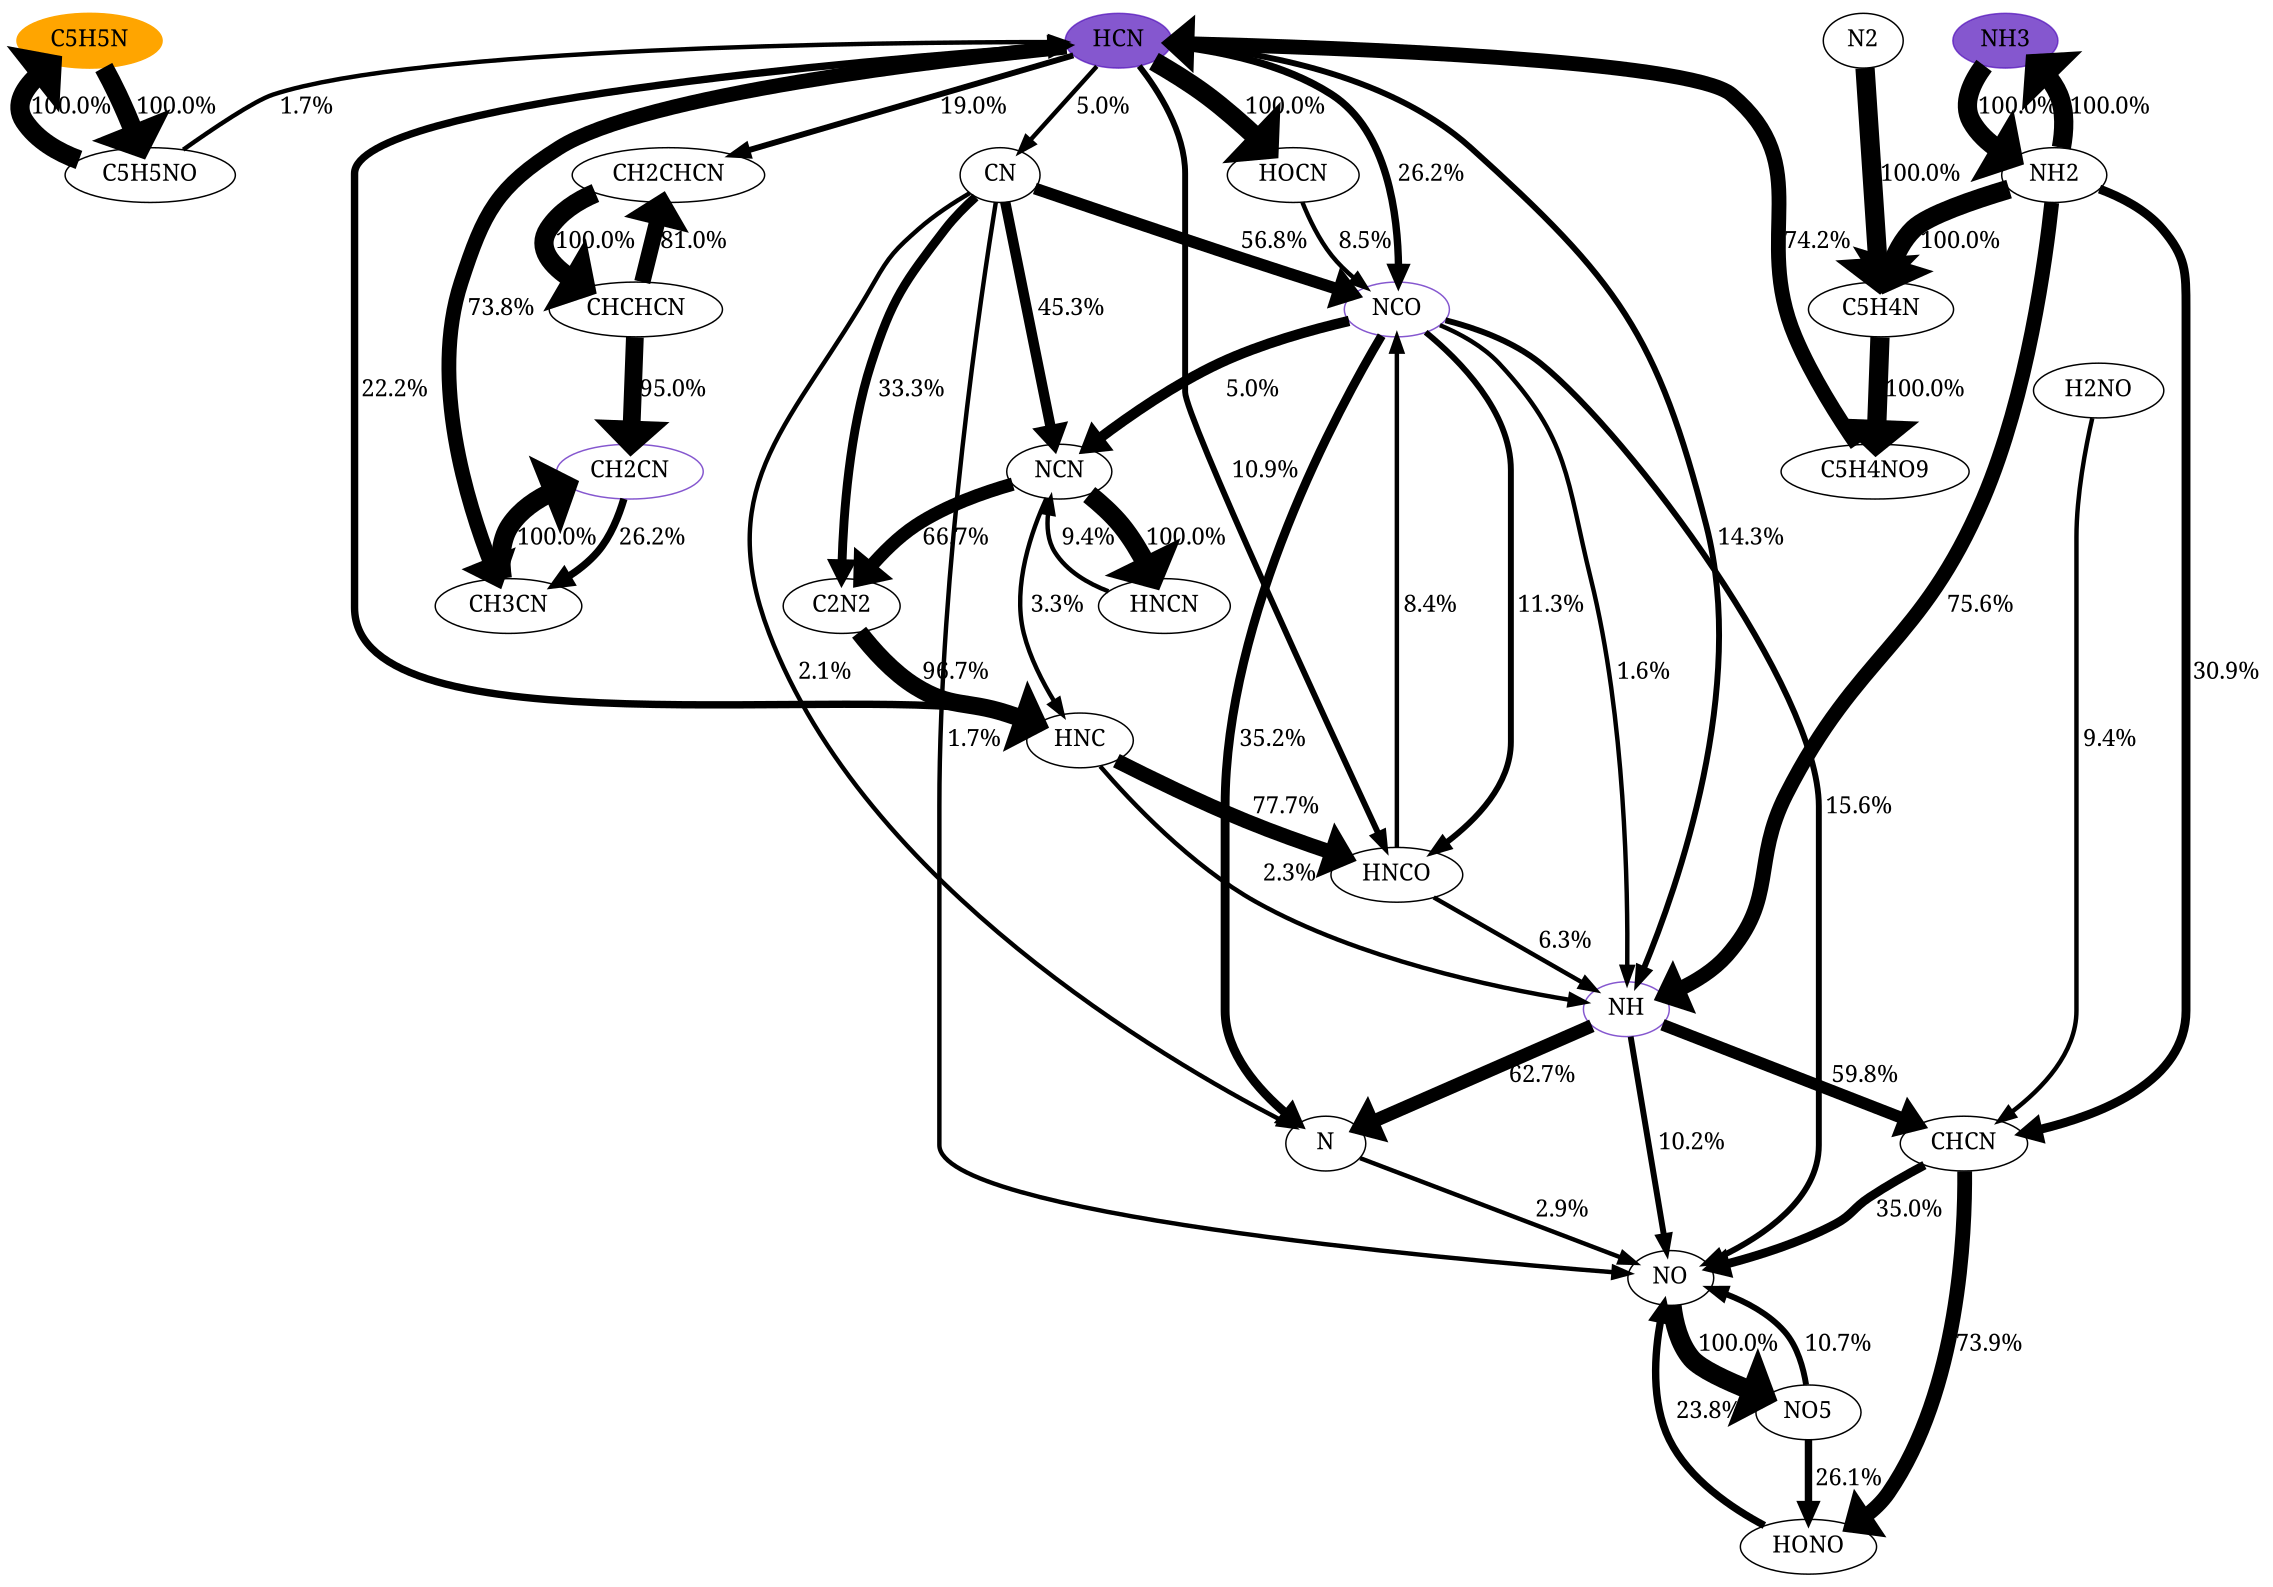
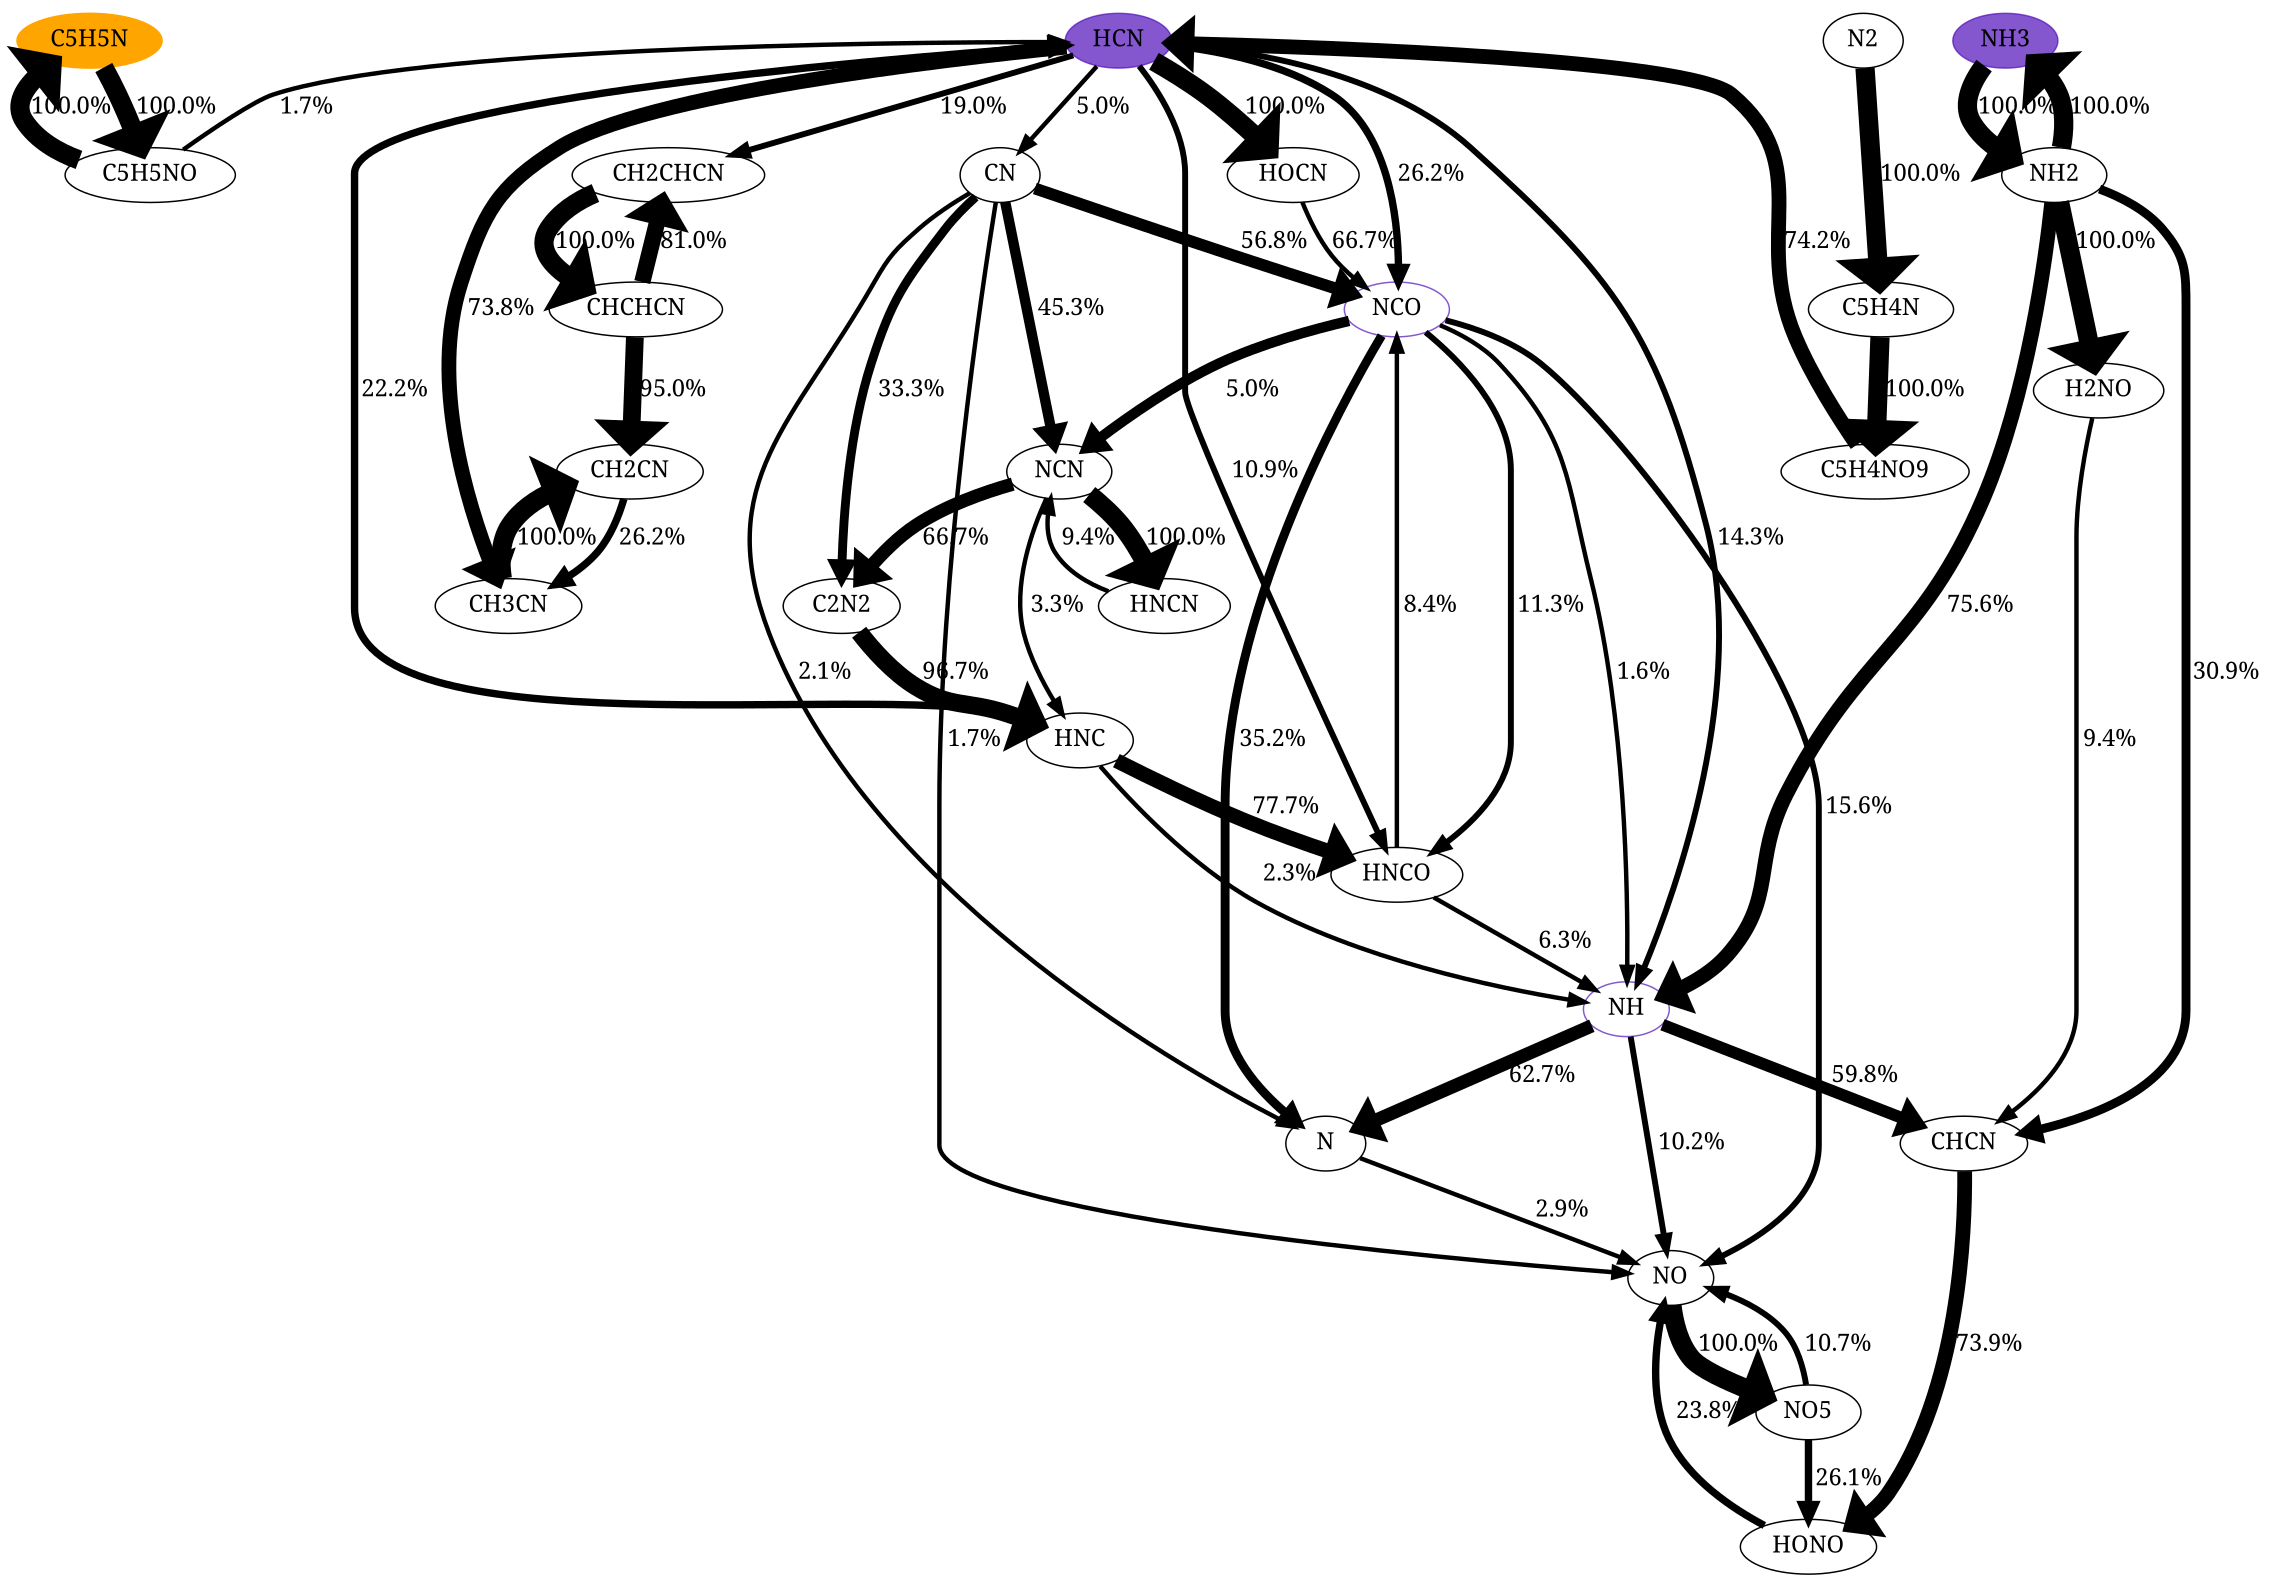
edge "NH2" -> "C5H4N": now "NH2" -> "H2NO"
edge "HOCN" -> "NCO": label " 8.5%" -> " 66.7%"
node "CH2CN": color #500dbab1 -> black
edge "CHCN" -> "NO": removed, label "35.0%"
